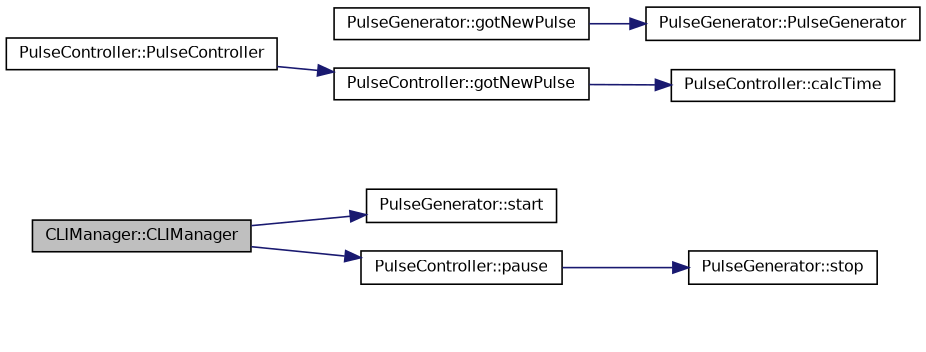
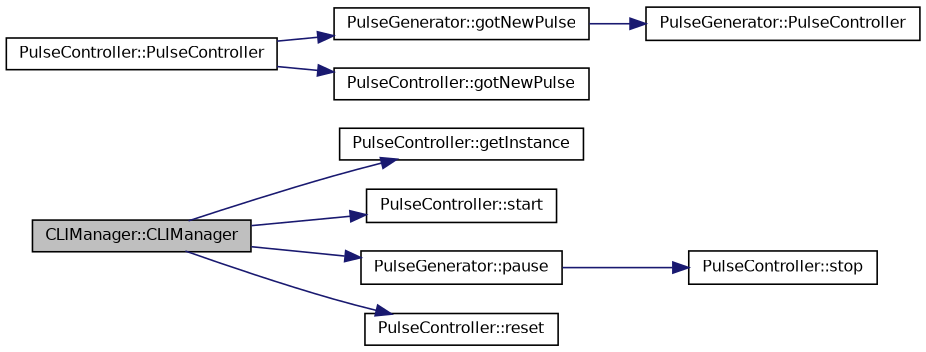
node "PulseGenerator::PulseGenerator": label "PulseGenerator::PulseGenerator" -> "PulseGenerator::PulseController"
edge "PulseController::PulseController" -> "PulseGenerator::gotNewPulse": added
node "PulseController::calcTime": removed
node "PulseController::getInstance": added
node "PulseGenerator::start": label "PulseGenerator::start" -> "PulseController::start"
node "PulseController::pause": label "PulseController::pause" -> "PulseGenerator::pause"
node "PulseGenerator::stop": label "PulseGenerator::stop" -> "PulseController::stop"
node "PulseController::reset": added
